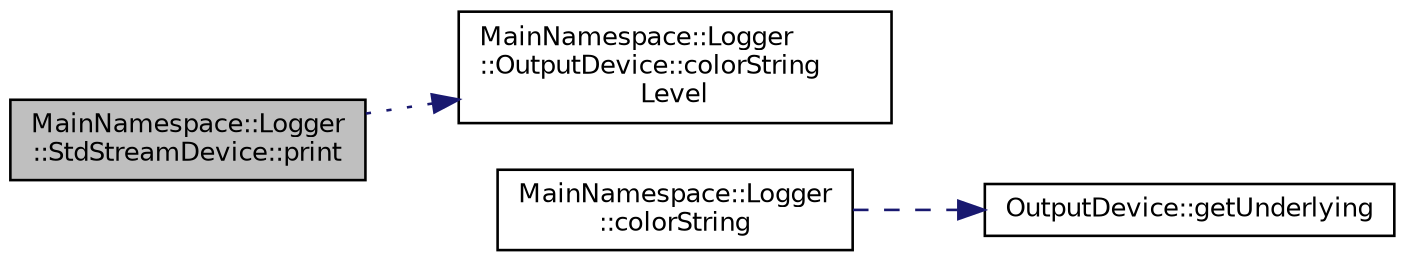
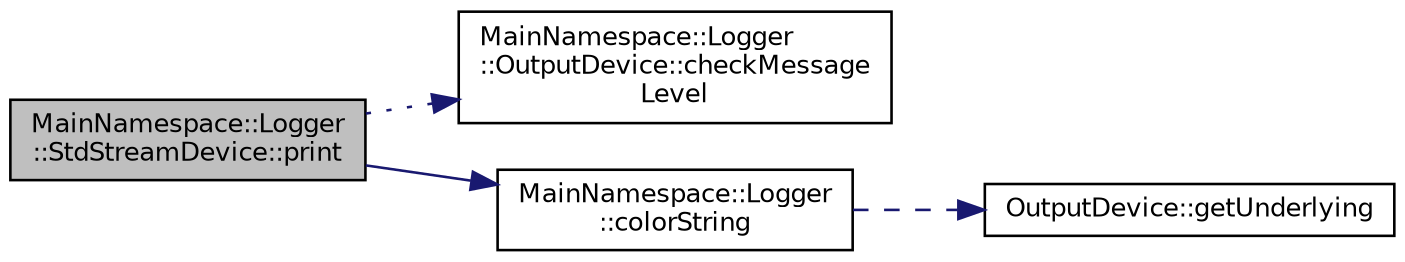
node "MainNamespace::Logger ::OutputDevice::colorString Level": label "MainNamespace::Logger ::OutputDevice::colorString Level" -> "MainNamespace::Logger ::OutputDevice::checkMessage Level"
edge "MainNamespace::Logger ::StdStreamDevice::print" -> "MainNamespace::Logger ::colorString": added
